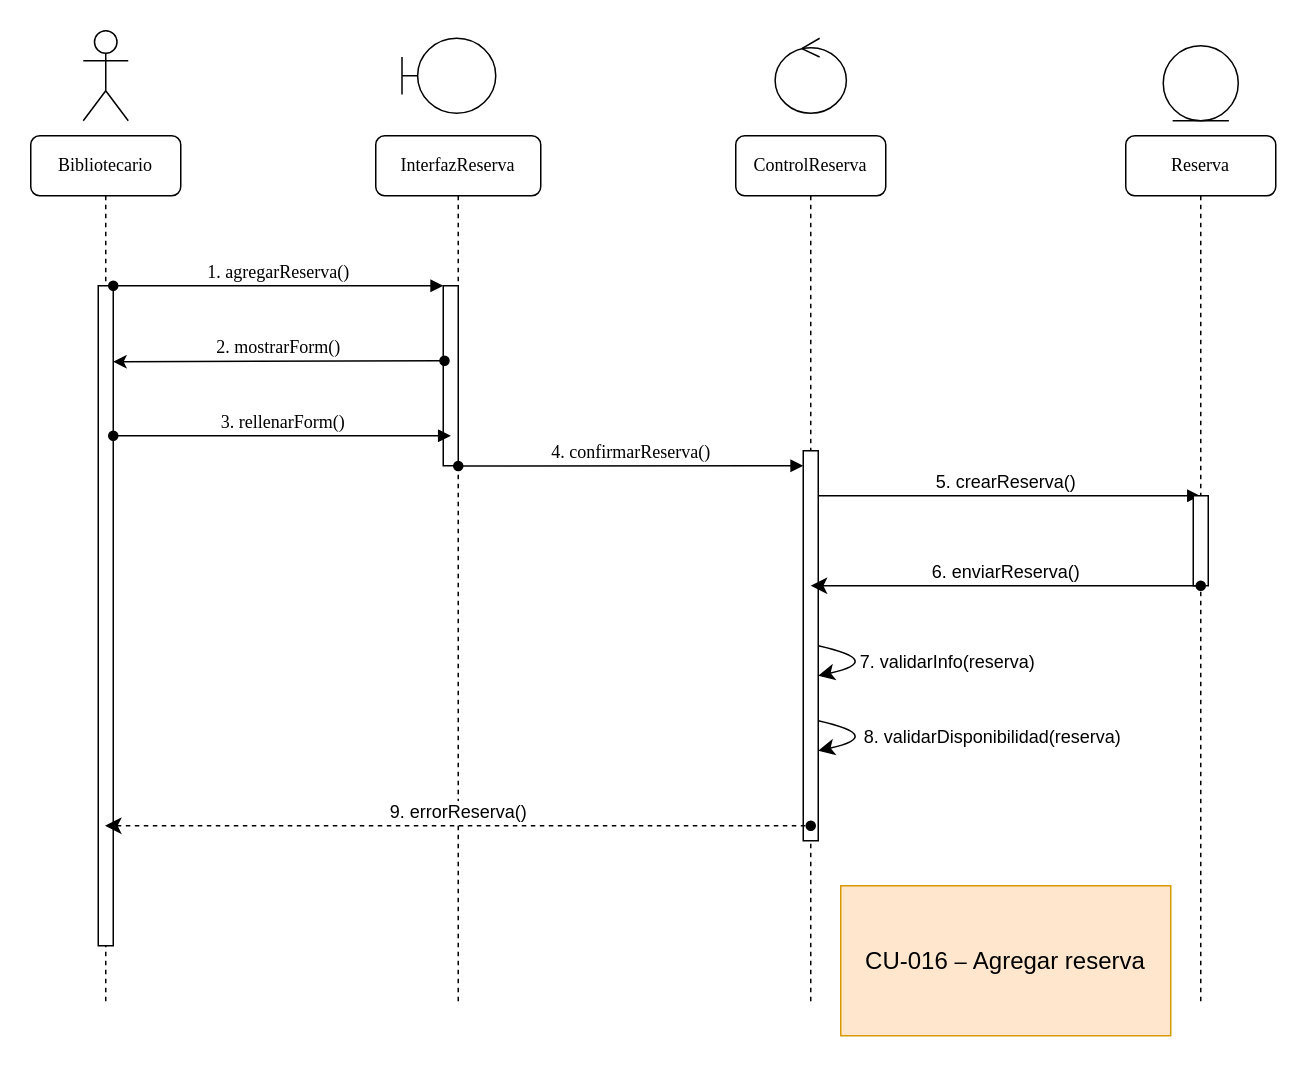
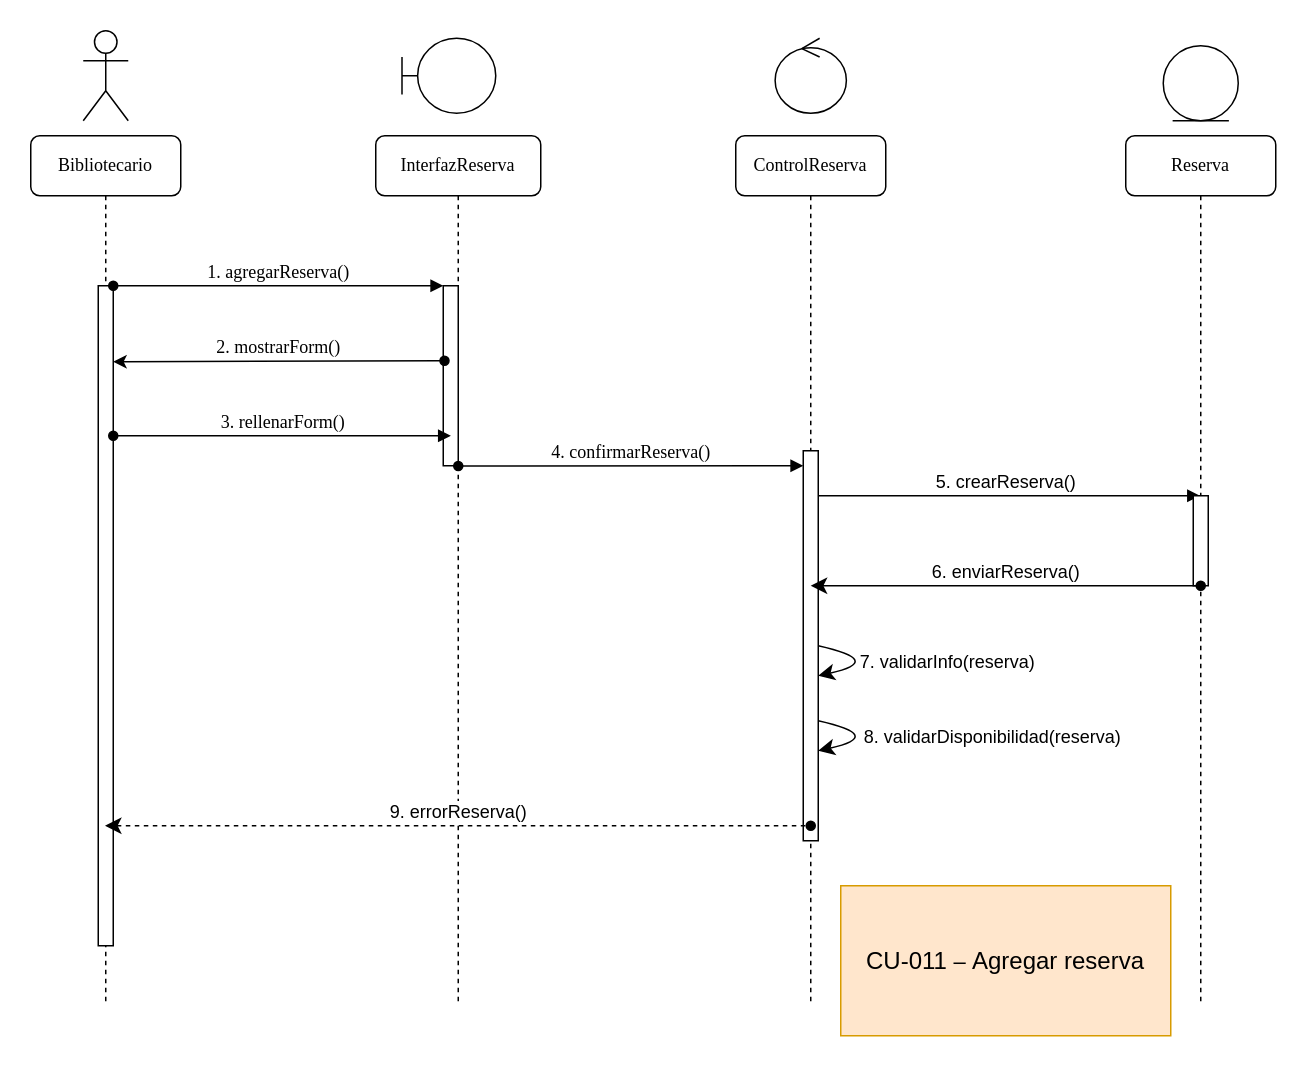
node "CU-016 – Agregar reserva": label "CU-016 – Agregar reserva" -> "CU-011 – Agregar reserva"
